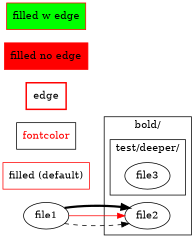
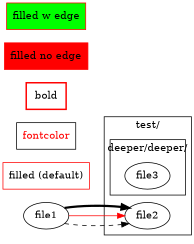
node "edge": label "edge" -> "bold"
cluster "bold/": label "bold/" -> "test/"
cluster "test/deeper/": label "test/deeper/" -> "deeper/deeper/"
